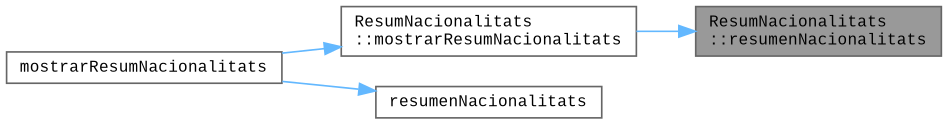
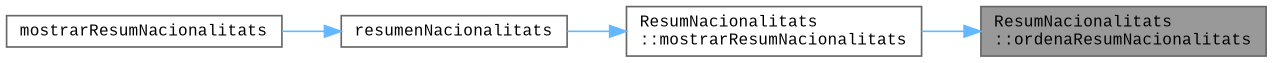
node "ResumNacionalitats ::resumenNacionalitats": label "ResumNacionalitats ::resumenNacionalitats" -> "ResumNacionalitats ::ordenaResumNacionalitats"
edge "mostrarResumNacionalitats" -> "ResumNacionalitats ::mostrarResumNacionalitats": now "resumenNacionalitats" -> "ResumNacionalitats ::mostrarResumNacionalitats"
